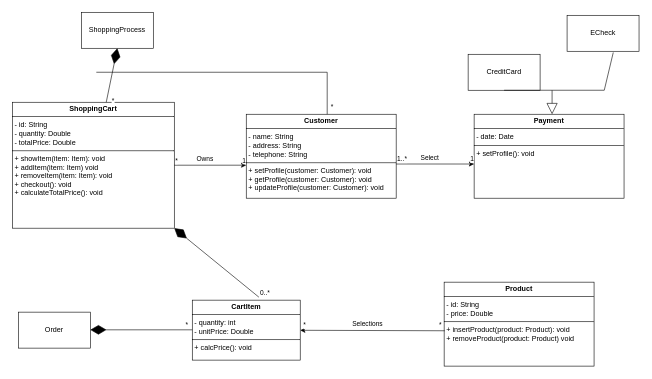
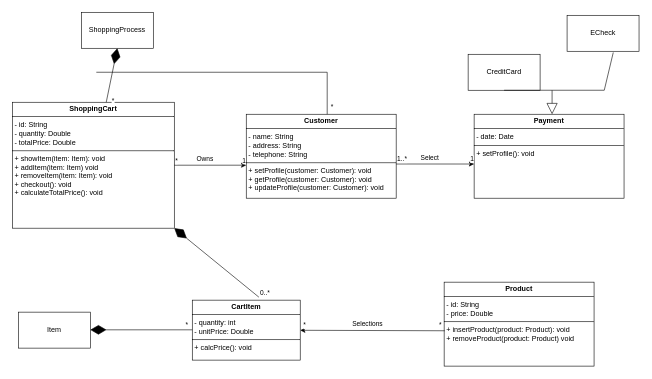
node "Order": label "Order" -> "Item"
